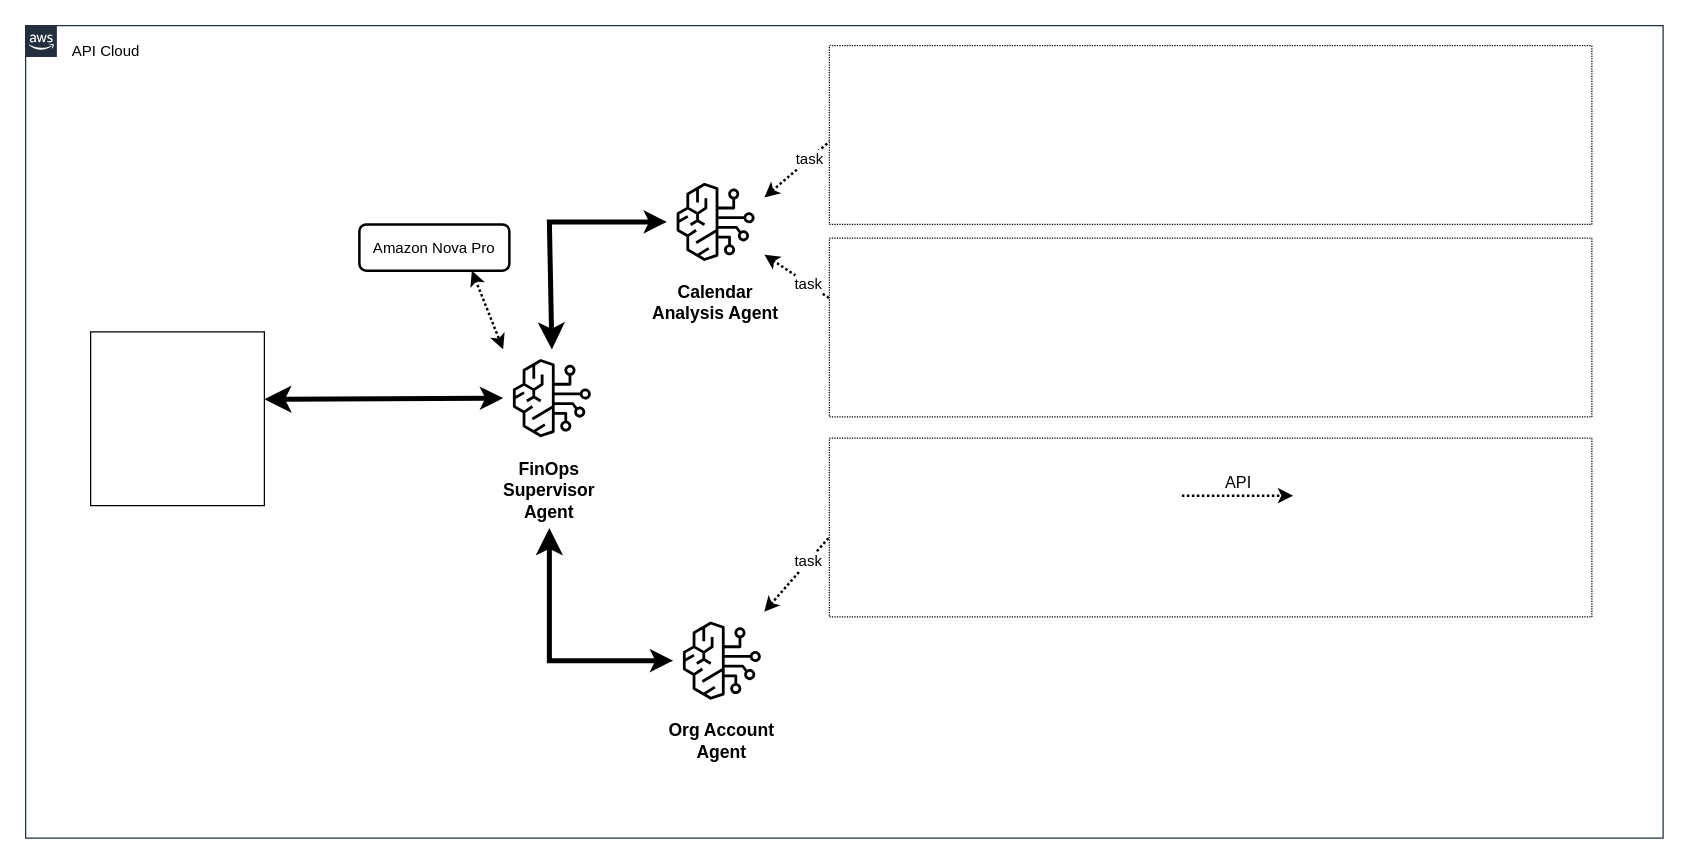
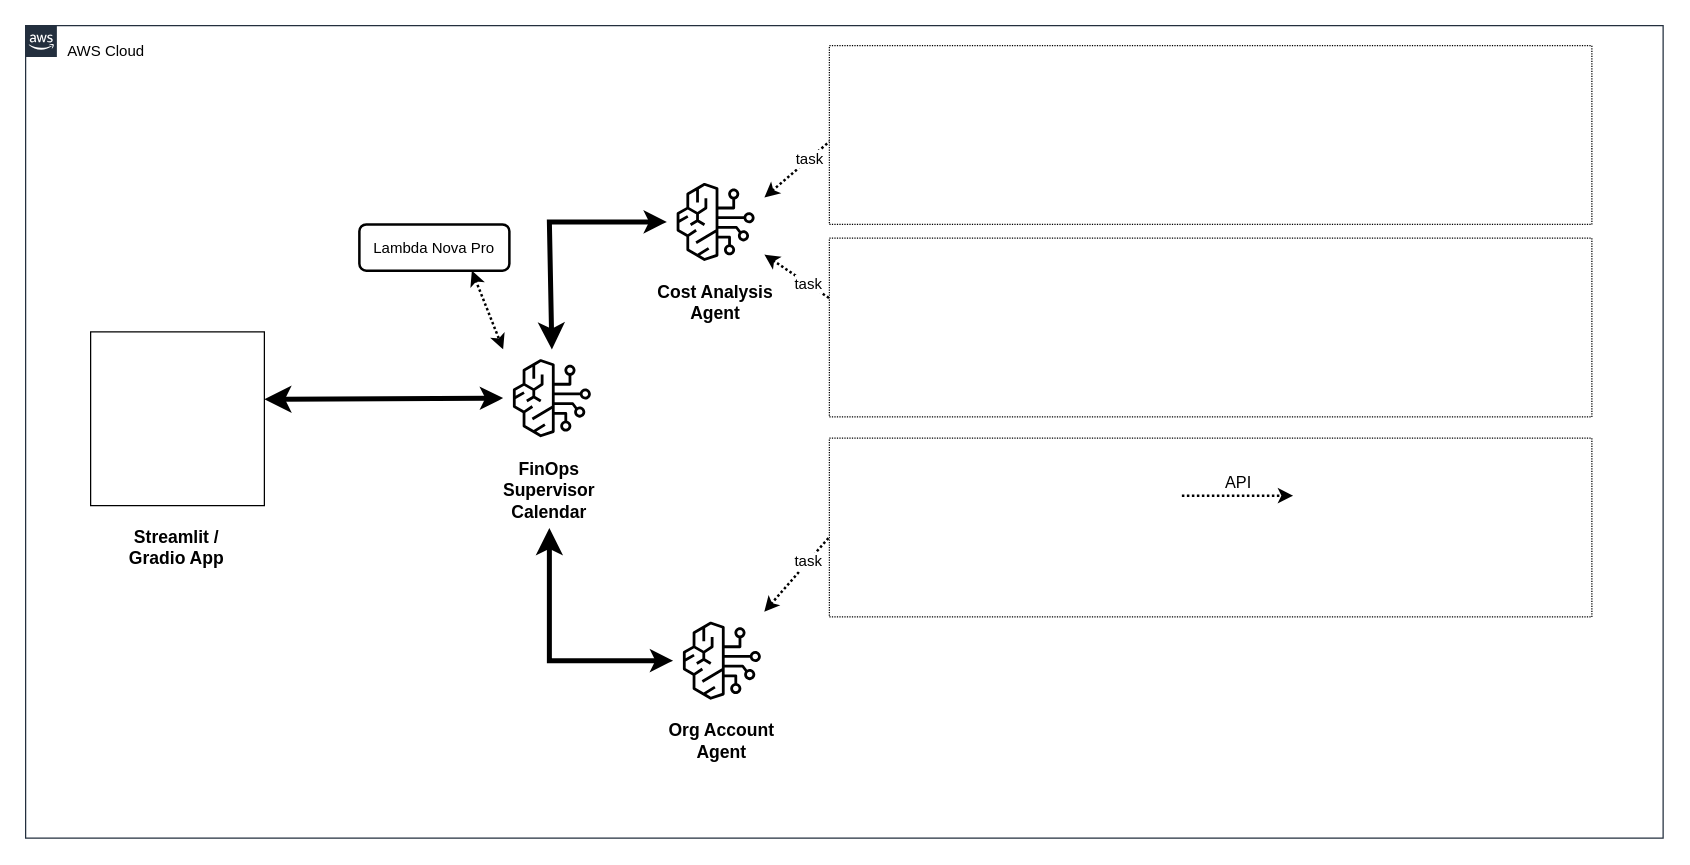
node "API Cloud": label "API Cloud" -> "AWS Cloud"
node "Amazon Nova Pro": label "Amazon Nova Pro" -> "Lambda Nova Pro"
node "Calendar Analysis Agent": label "Calendar Analysis Agent" -> "Cost Analysis Agent"
node "FinOps Supervisor Agent": label "FinOps Supervisor Agent" -> "FinOps Supervisor Calendar"
node "Streamlit / Gradio App": added
